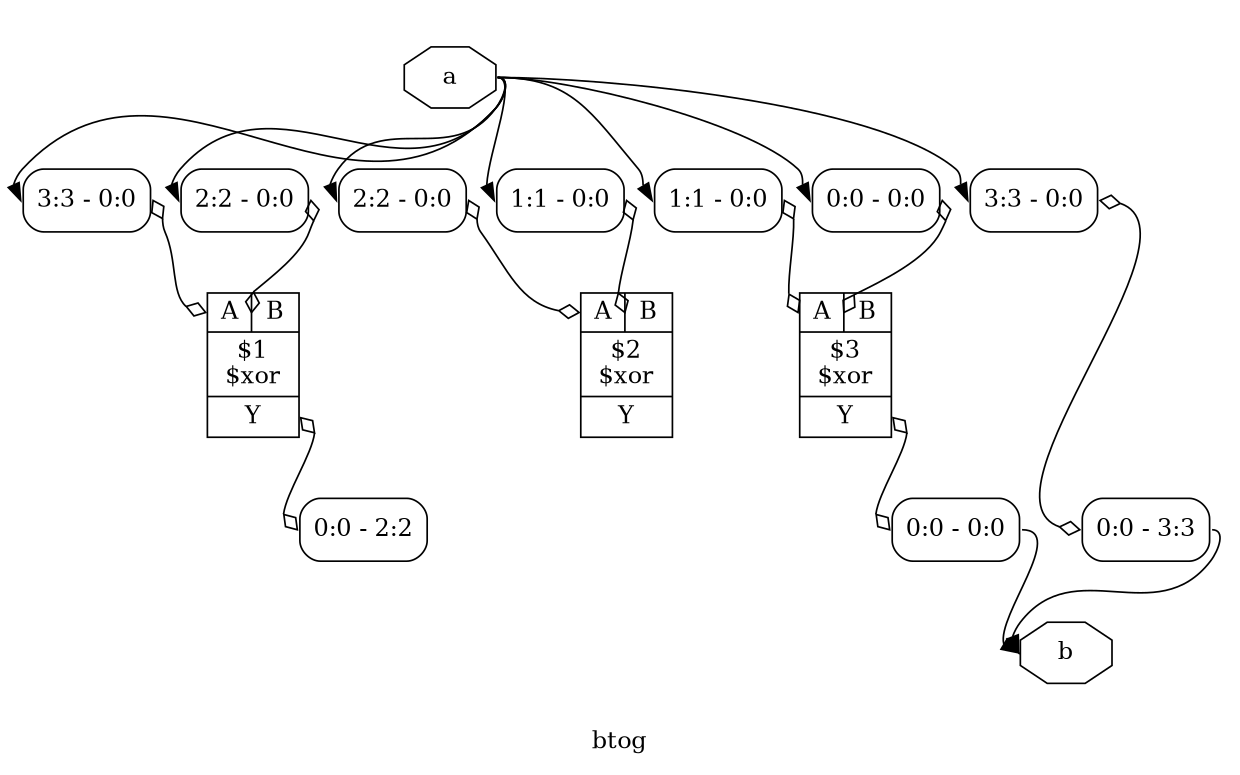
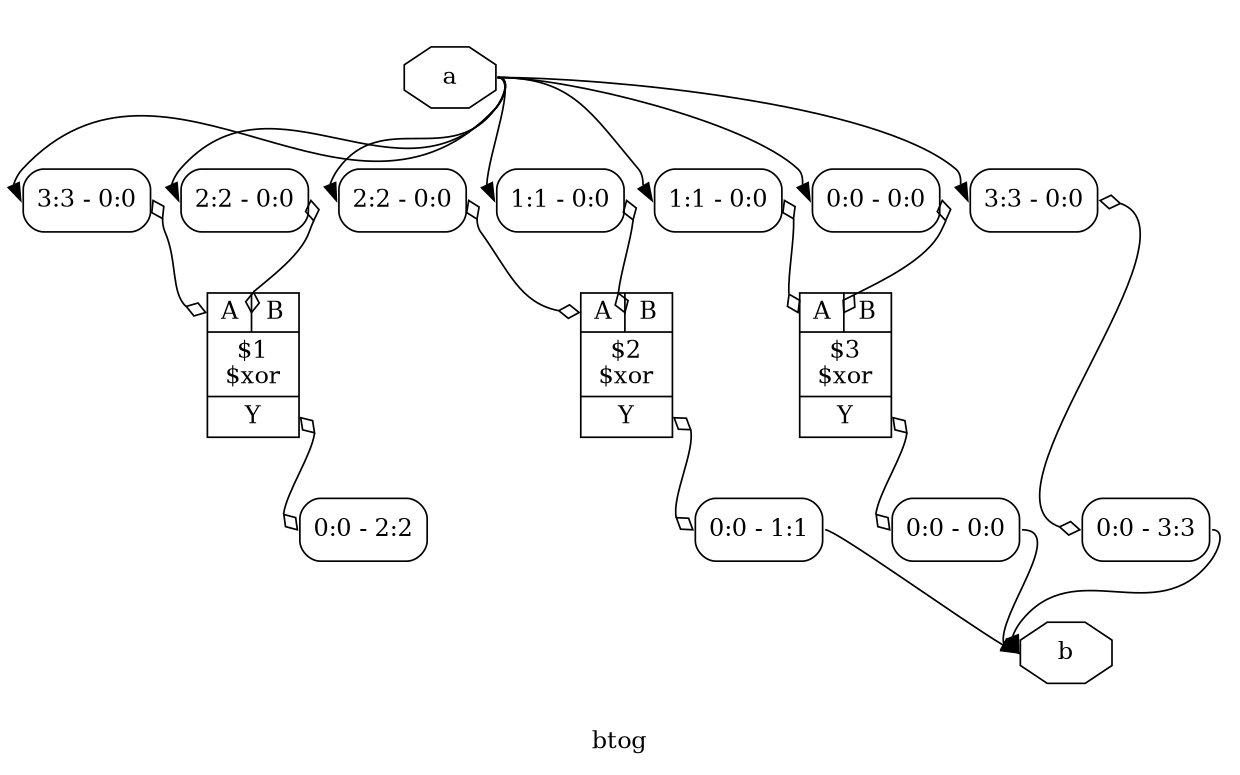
node "0:0 - 1:1": added
